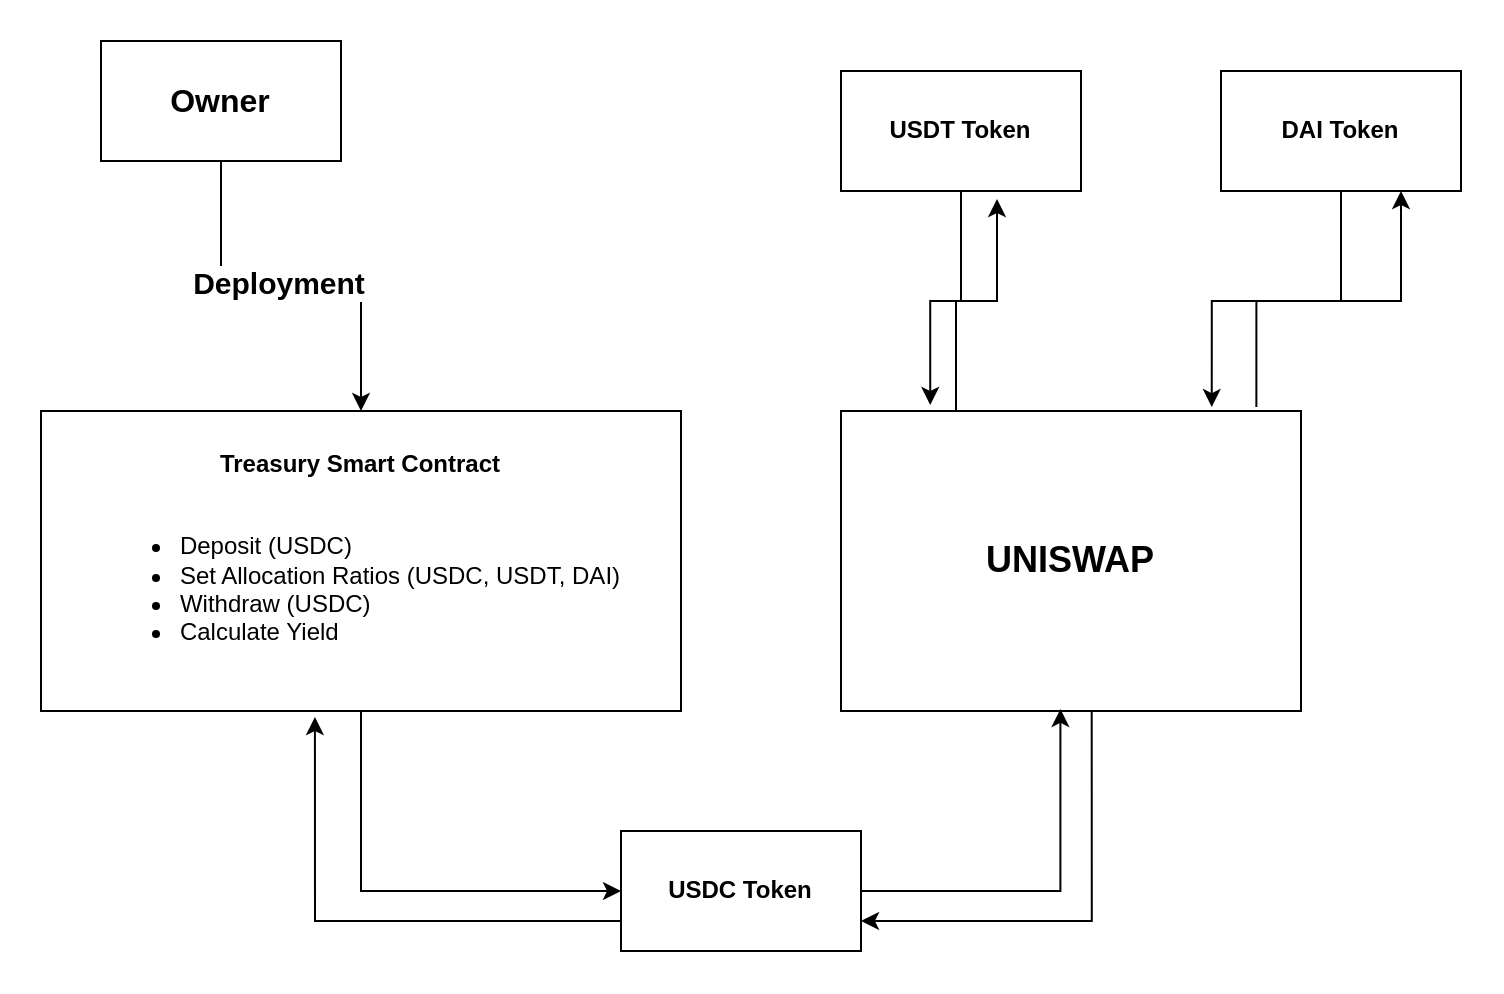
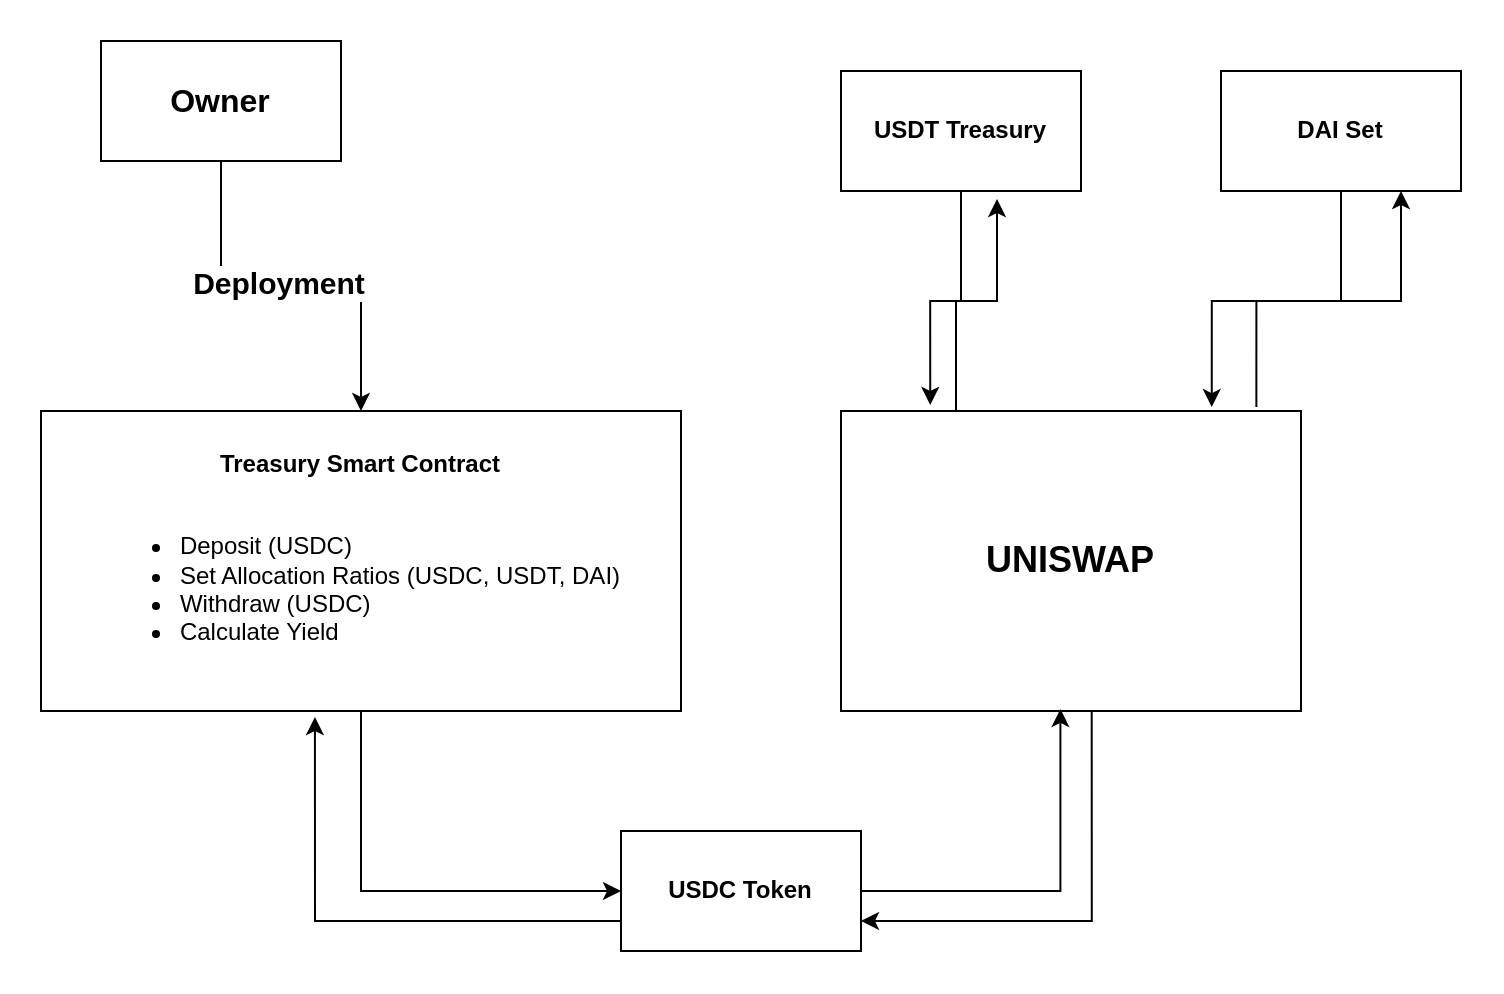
node "USDT Token": label "USDT Token" -> "USDT Treasury"
node "DAI Token": label "DAI Token" -> "DAI Set"
